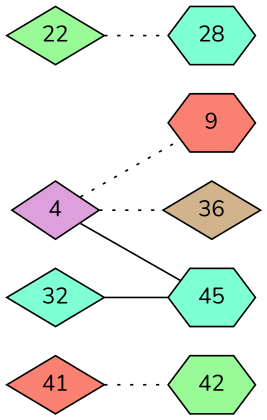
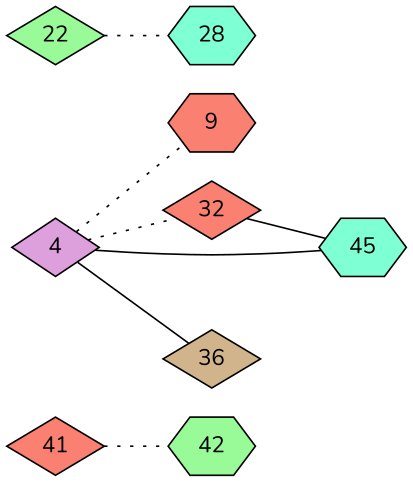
edge "4" -- "36": style dotted -> solid
edge "32" -- "4": added
node "32": fillcolor aquamarine -> salmon
